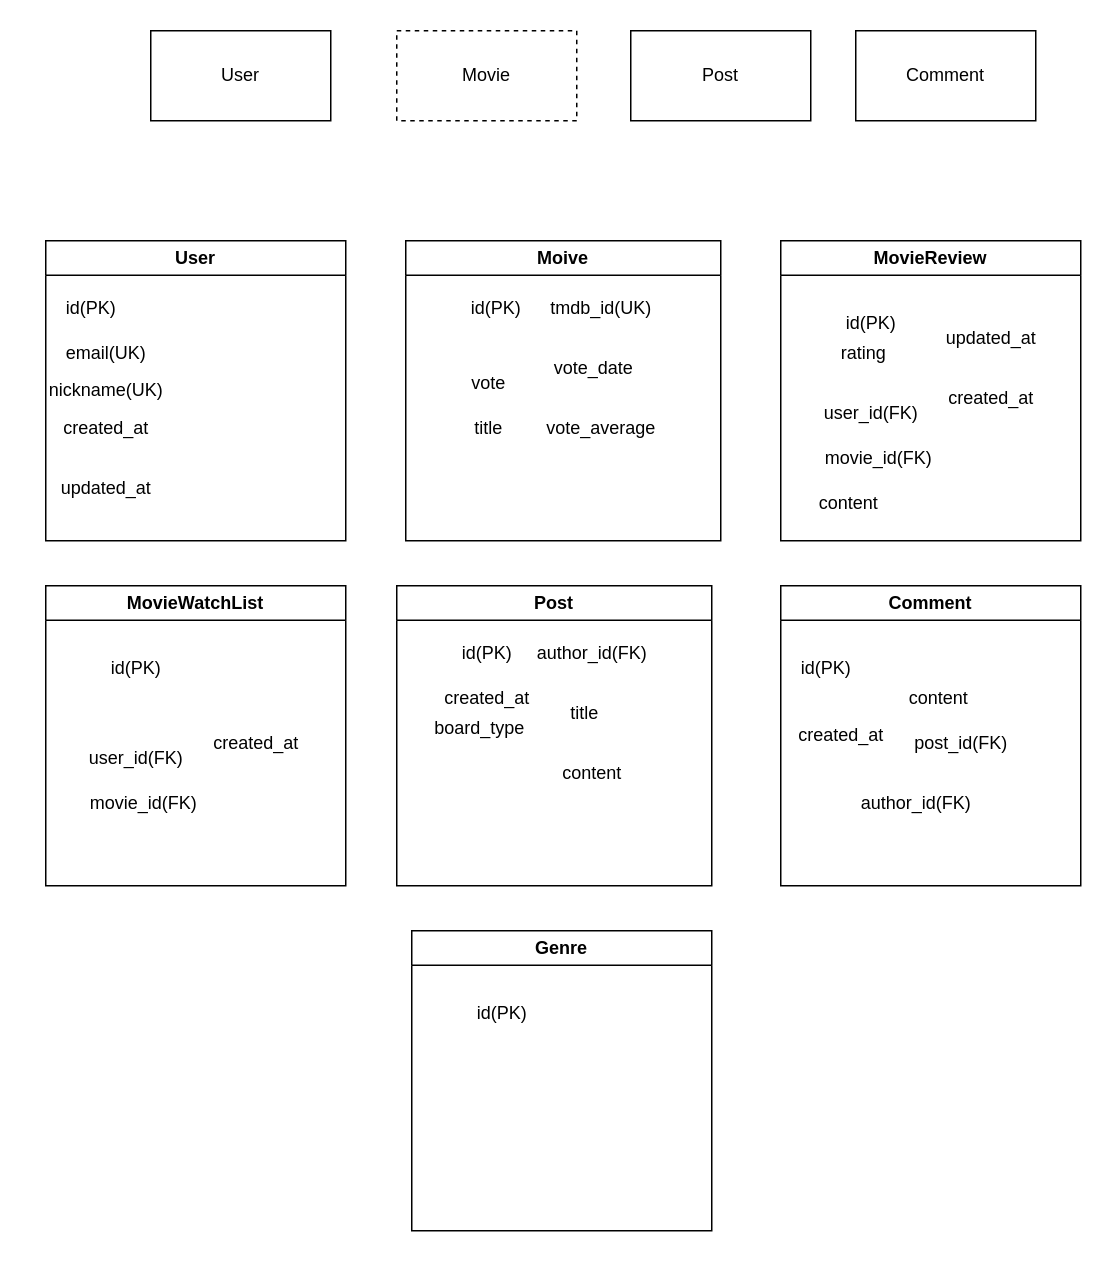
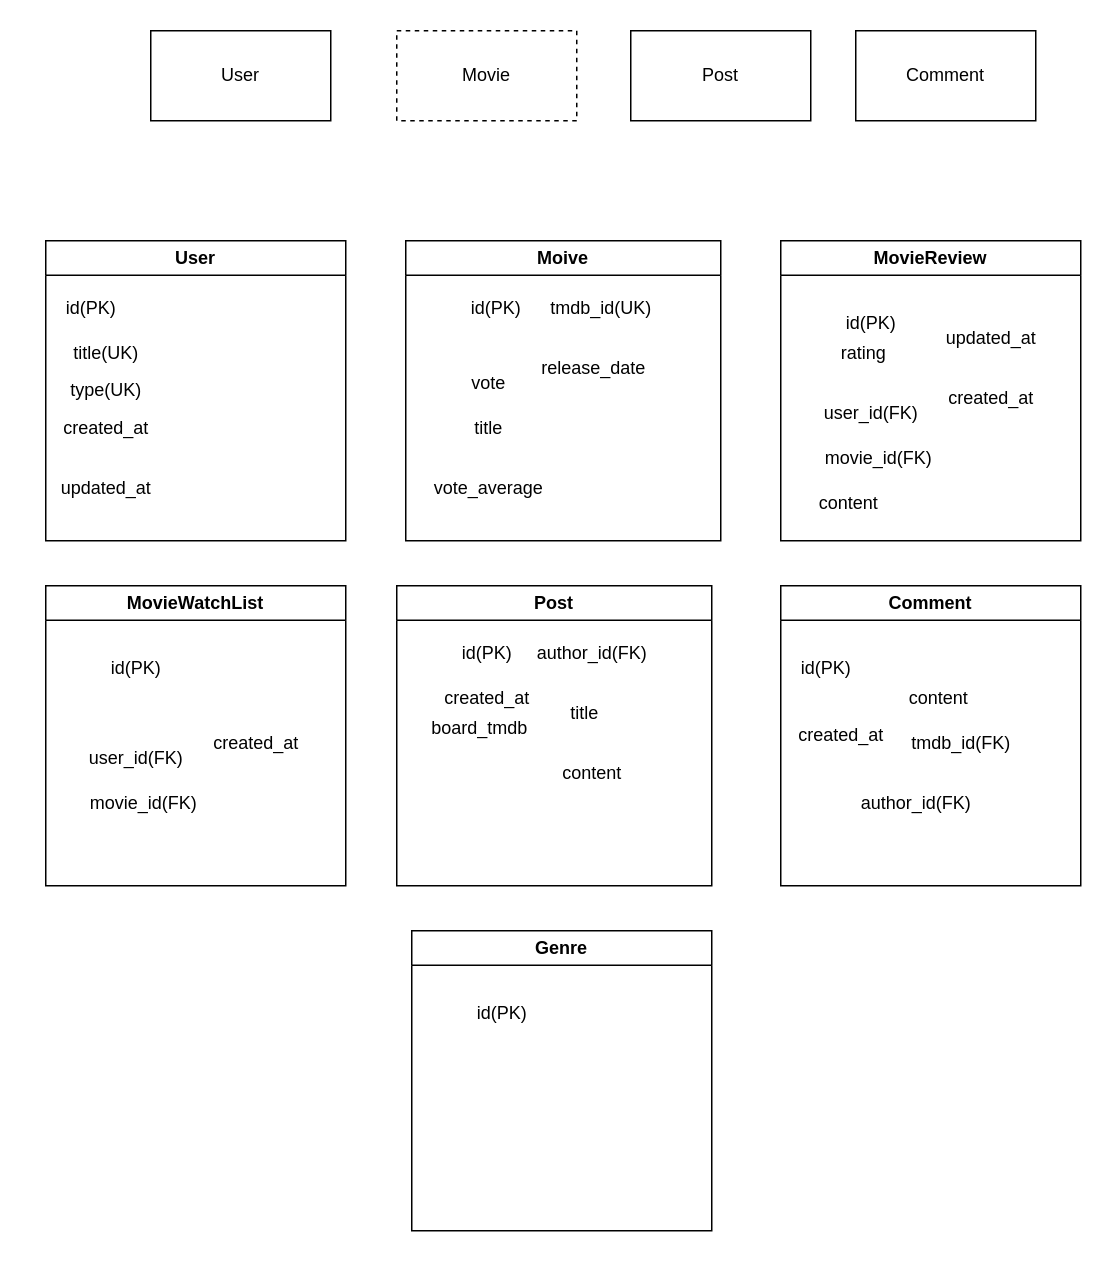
node "email(UK)": label "email(UK)" -> "title(UK)"
node "vote_date": label "vote_date" -> "release_date"
node "nickname(UK)": label "nickname(UK)" -> "type(UK)"
node "vote_average": moved (601, 428) -> (488, 488)
node "board_type": label "board_type" -> "board_tmdb"
node "post_id(FK)": label "post_id(FK)" -> "tmdb_id(FK)"
